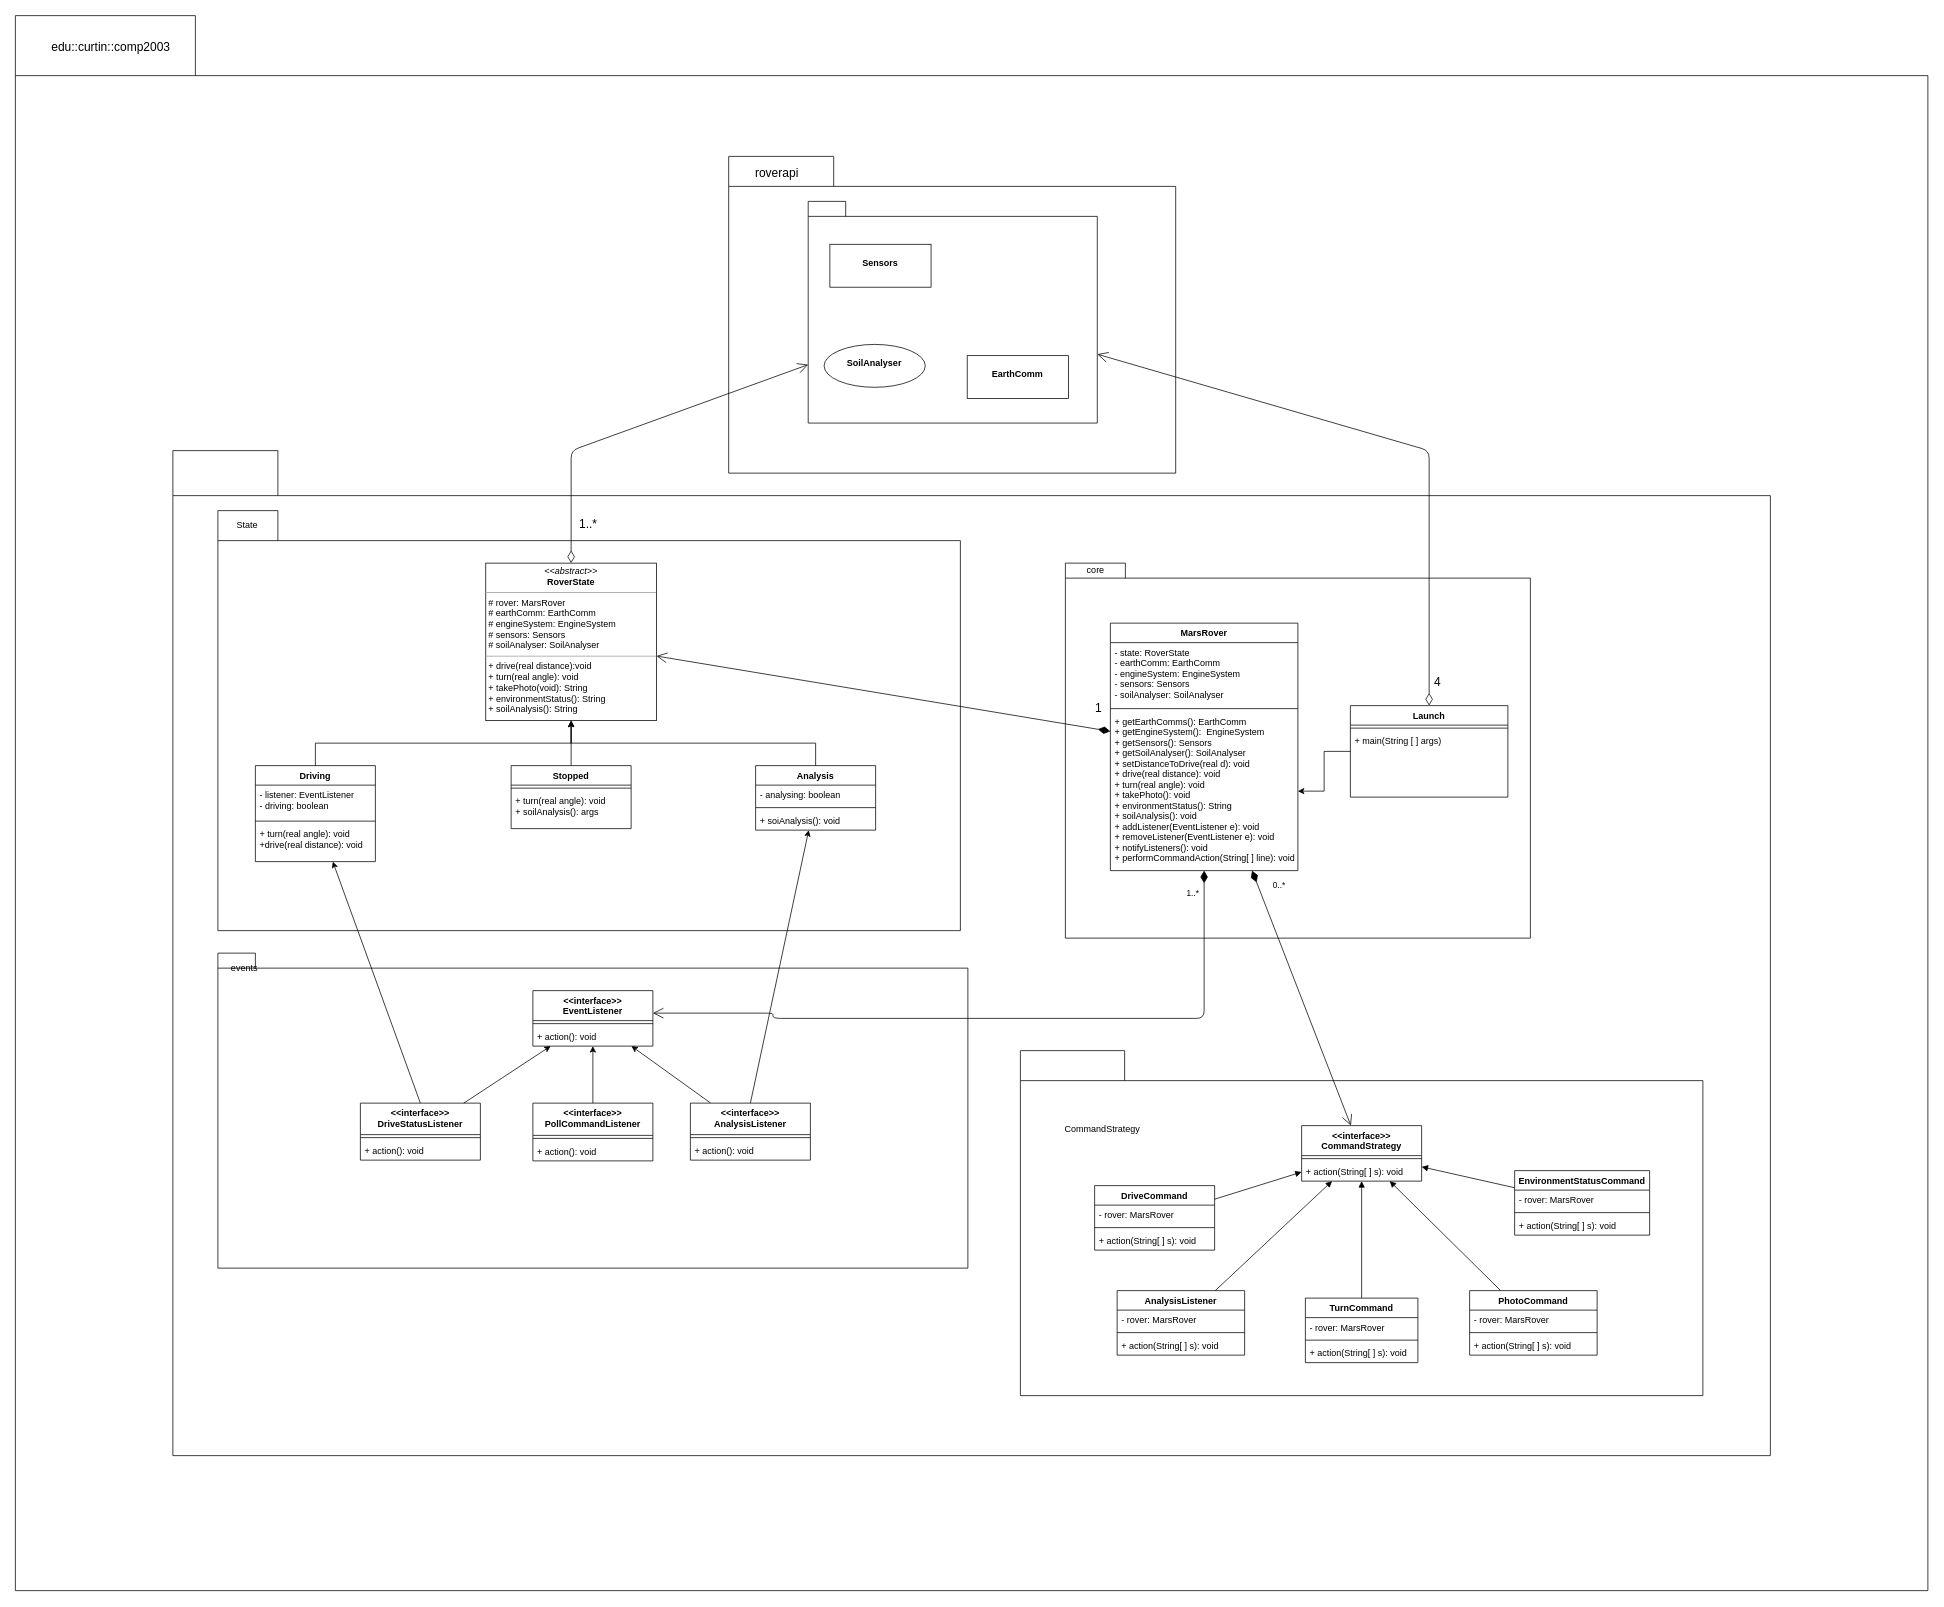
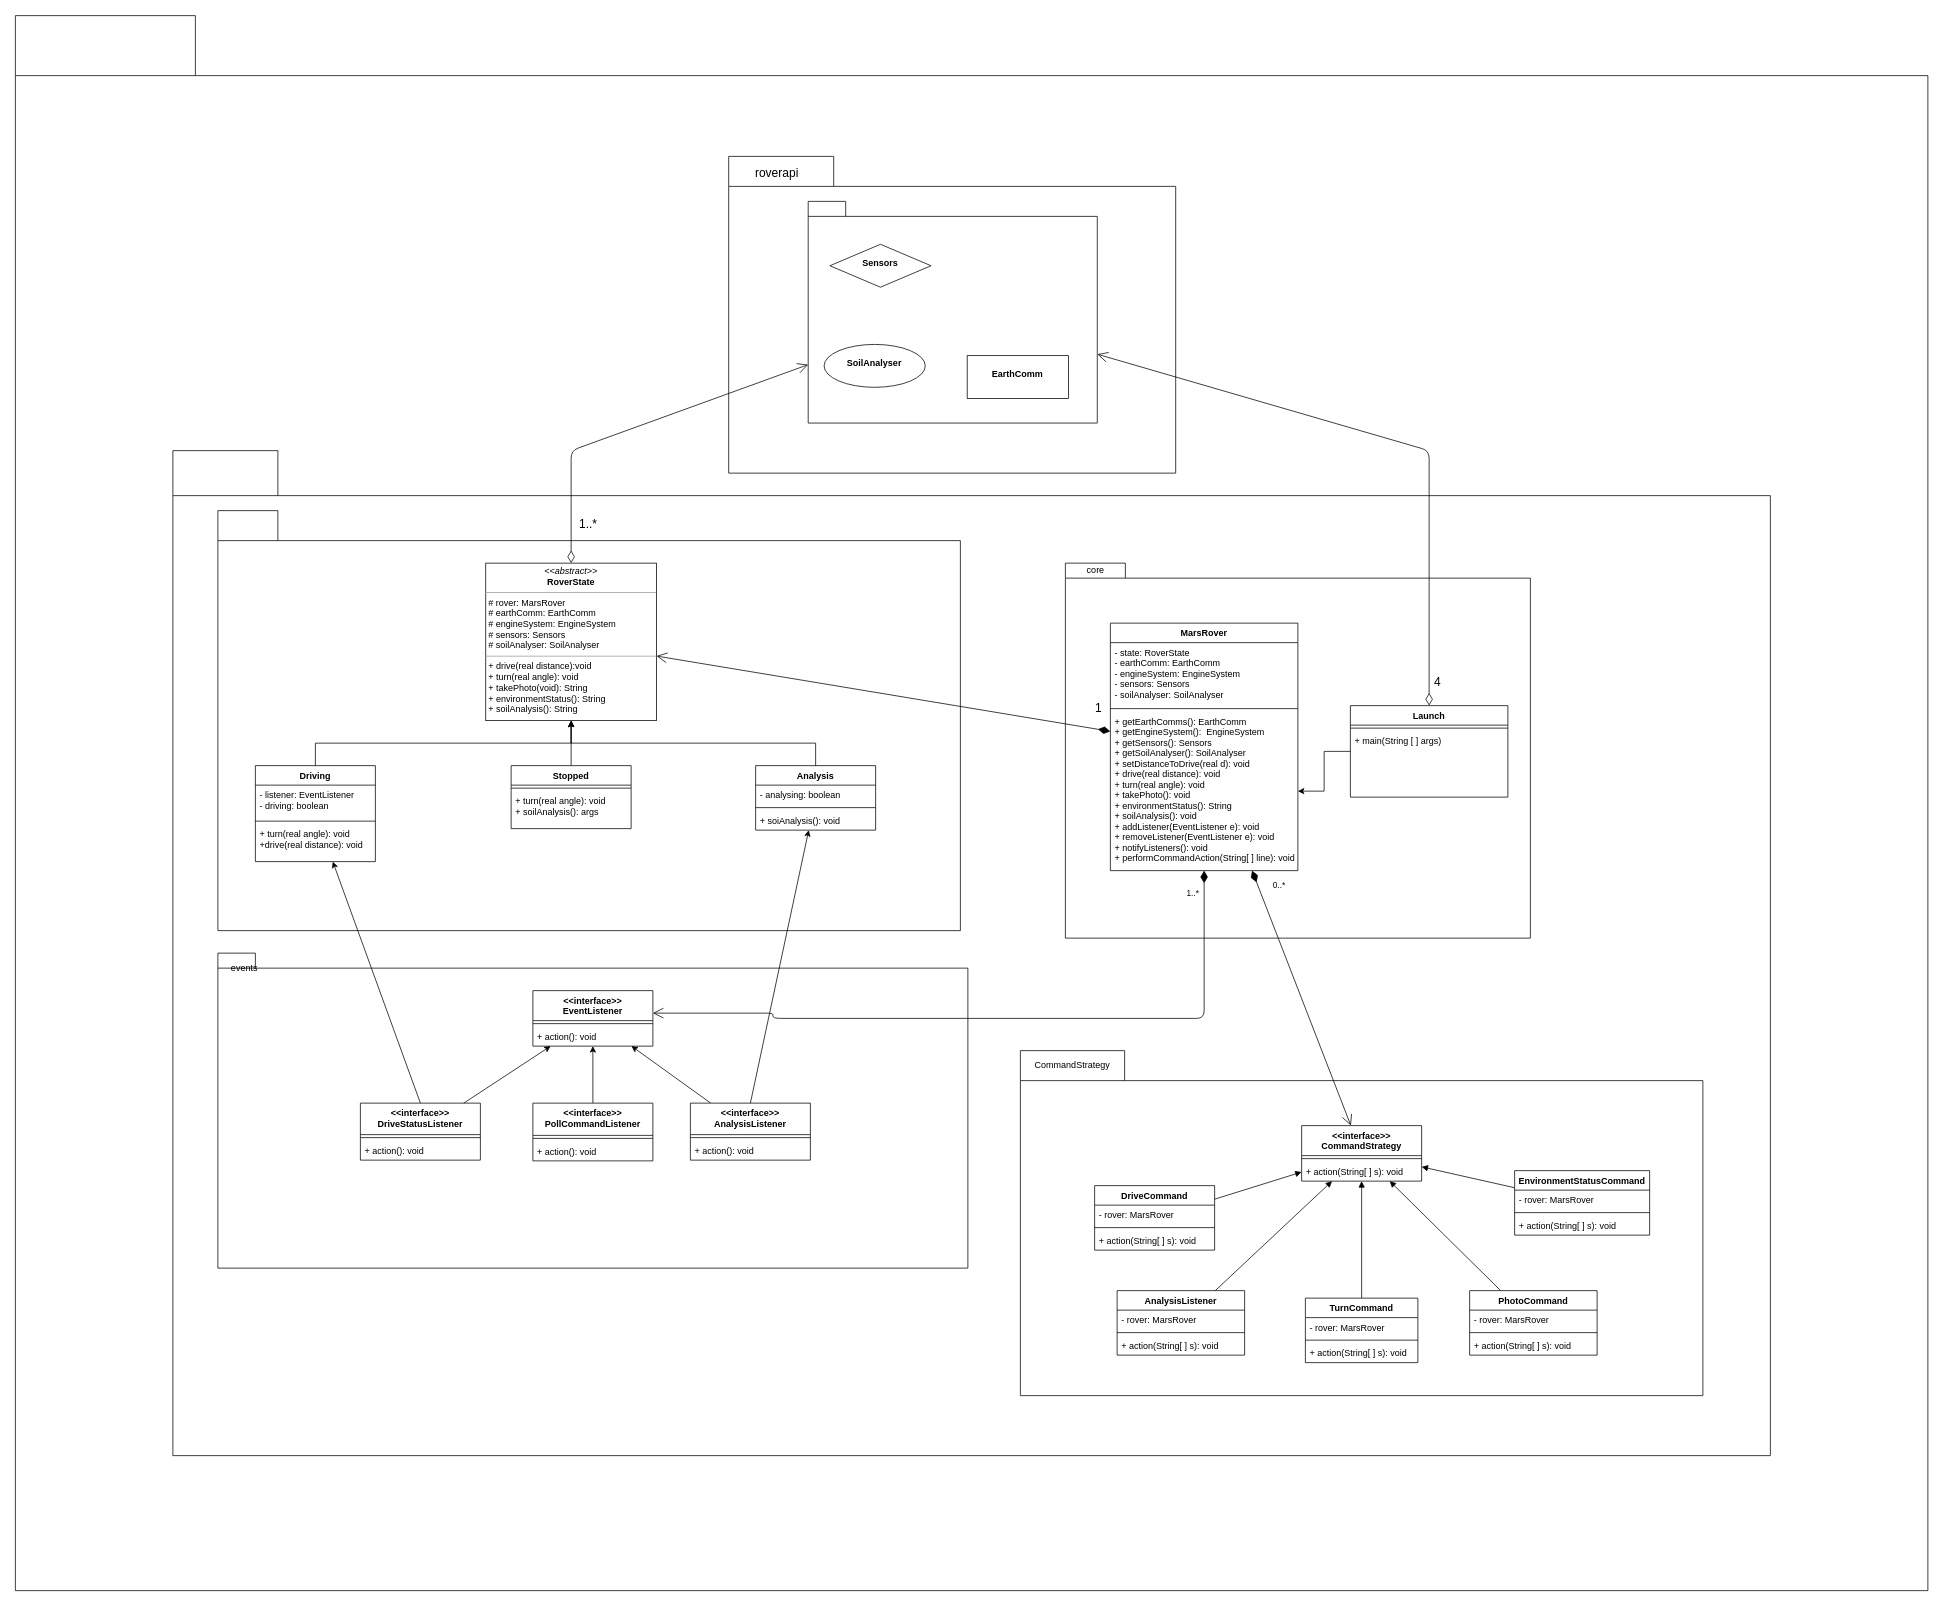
node "edu::curtin::comp2003": removed
node "Sensors": shape rectangle -> diamond
node "State": removed
node "CommandStrategy": moved (1102, 1129) -> (1072, 1065)
